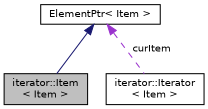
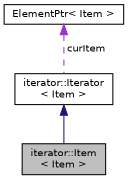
edge "iterator::Item < Item >" -> "ElementPtr< Item >": now "iterator::Item < Item >" -> "iterator::Iterator < Item >"
